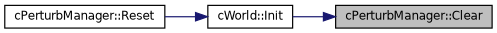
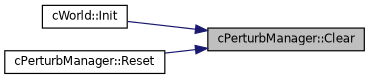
edge "cPerturbManager::Reset" -> "cWorld::Init": now "cPerturbManager::Reset" -> "cPerturbManager::Clear"
